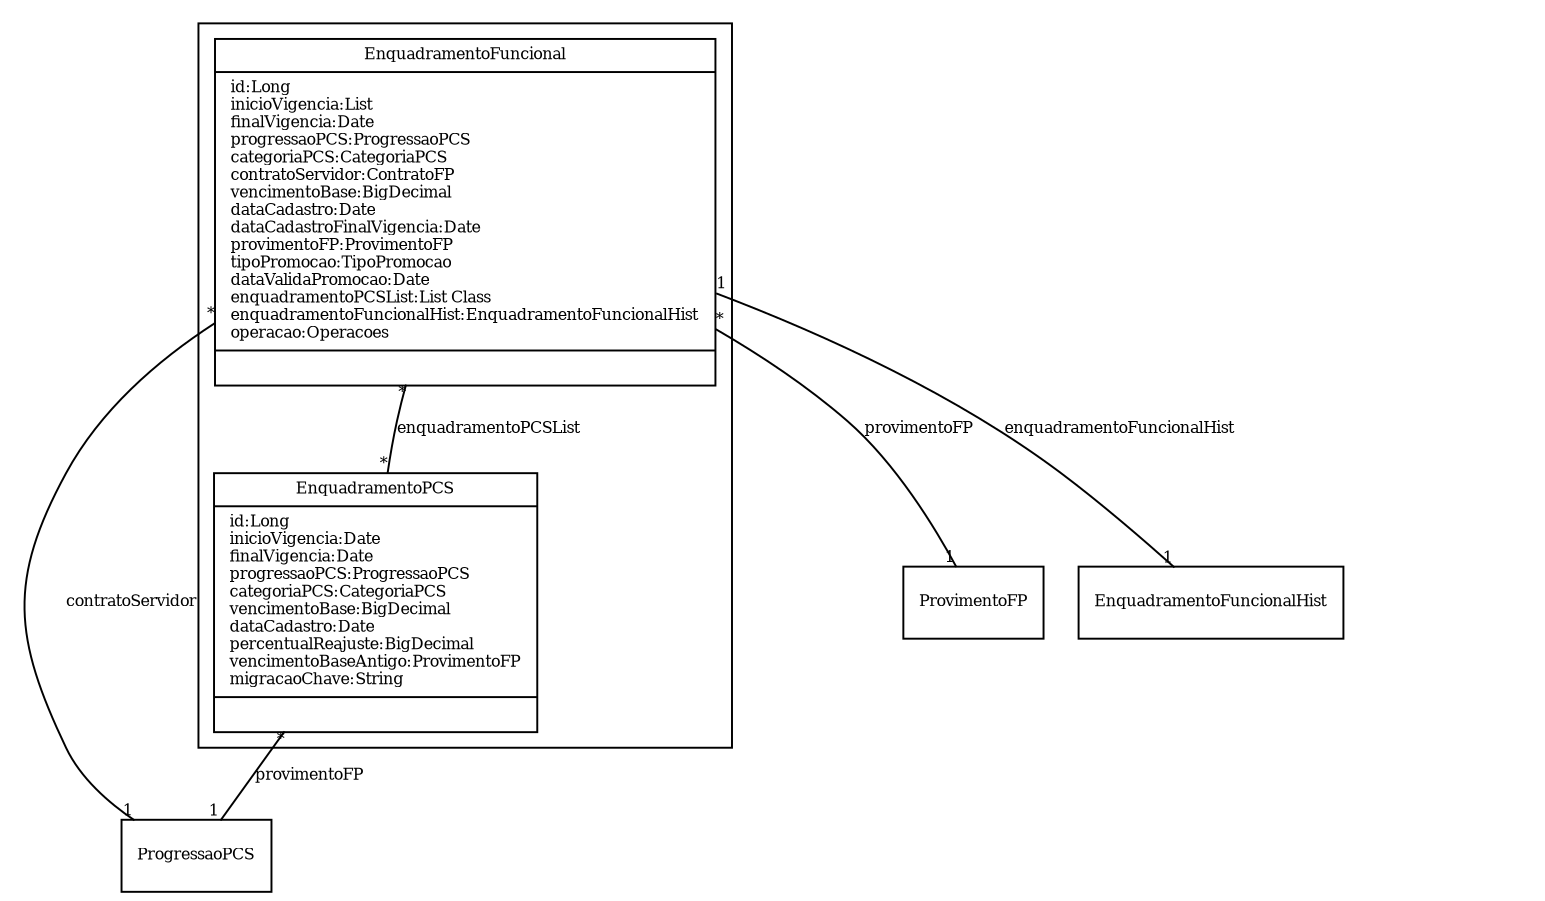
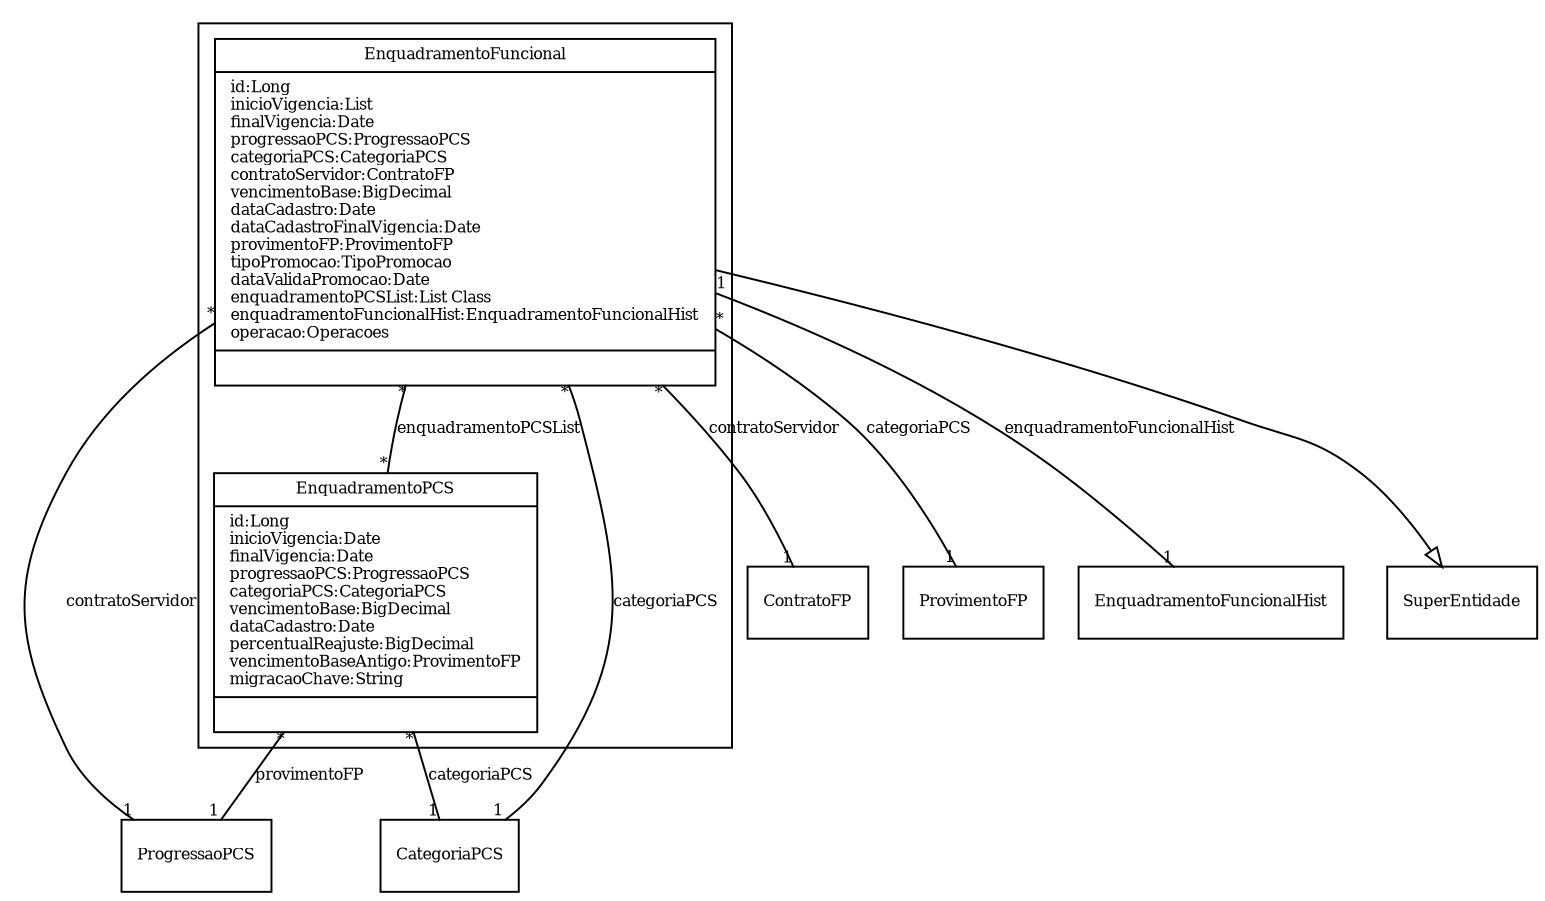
edge "EnquadramentoFuncional" -- "ProvimentoFP": label "provimentoFP" -> "categoriaPCS"
node "ContratoFP": added
node "SuperEntidade": added
node "CategoriaPCS": added
